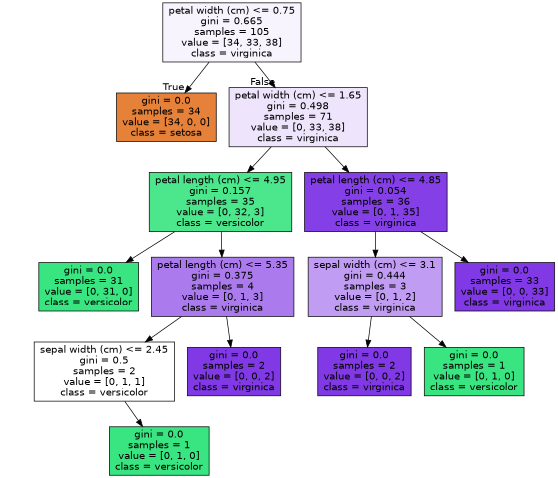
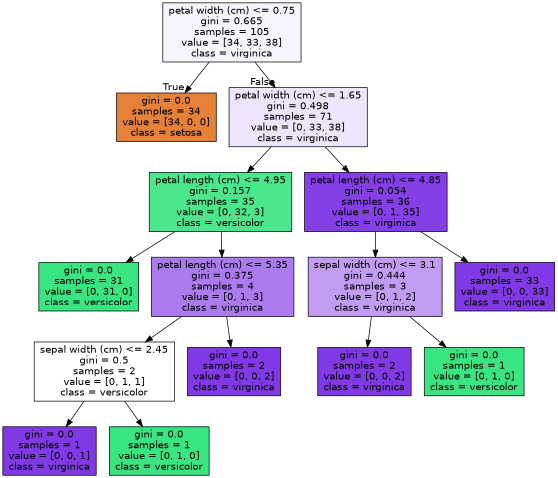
node "gini = 0.0 samples = 1 value = [0, 0, 1] class = virginica": added
